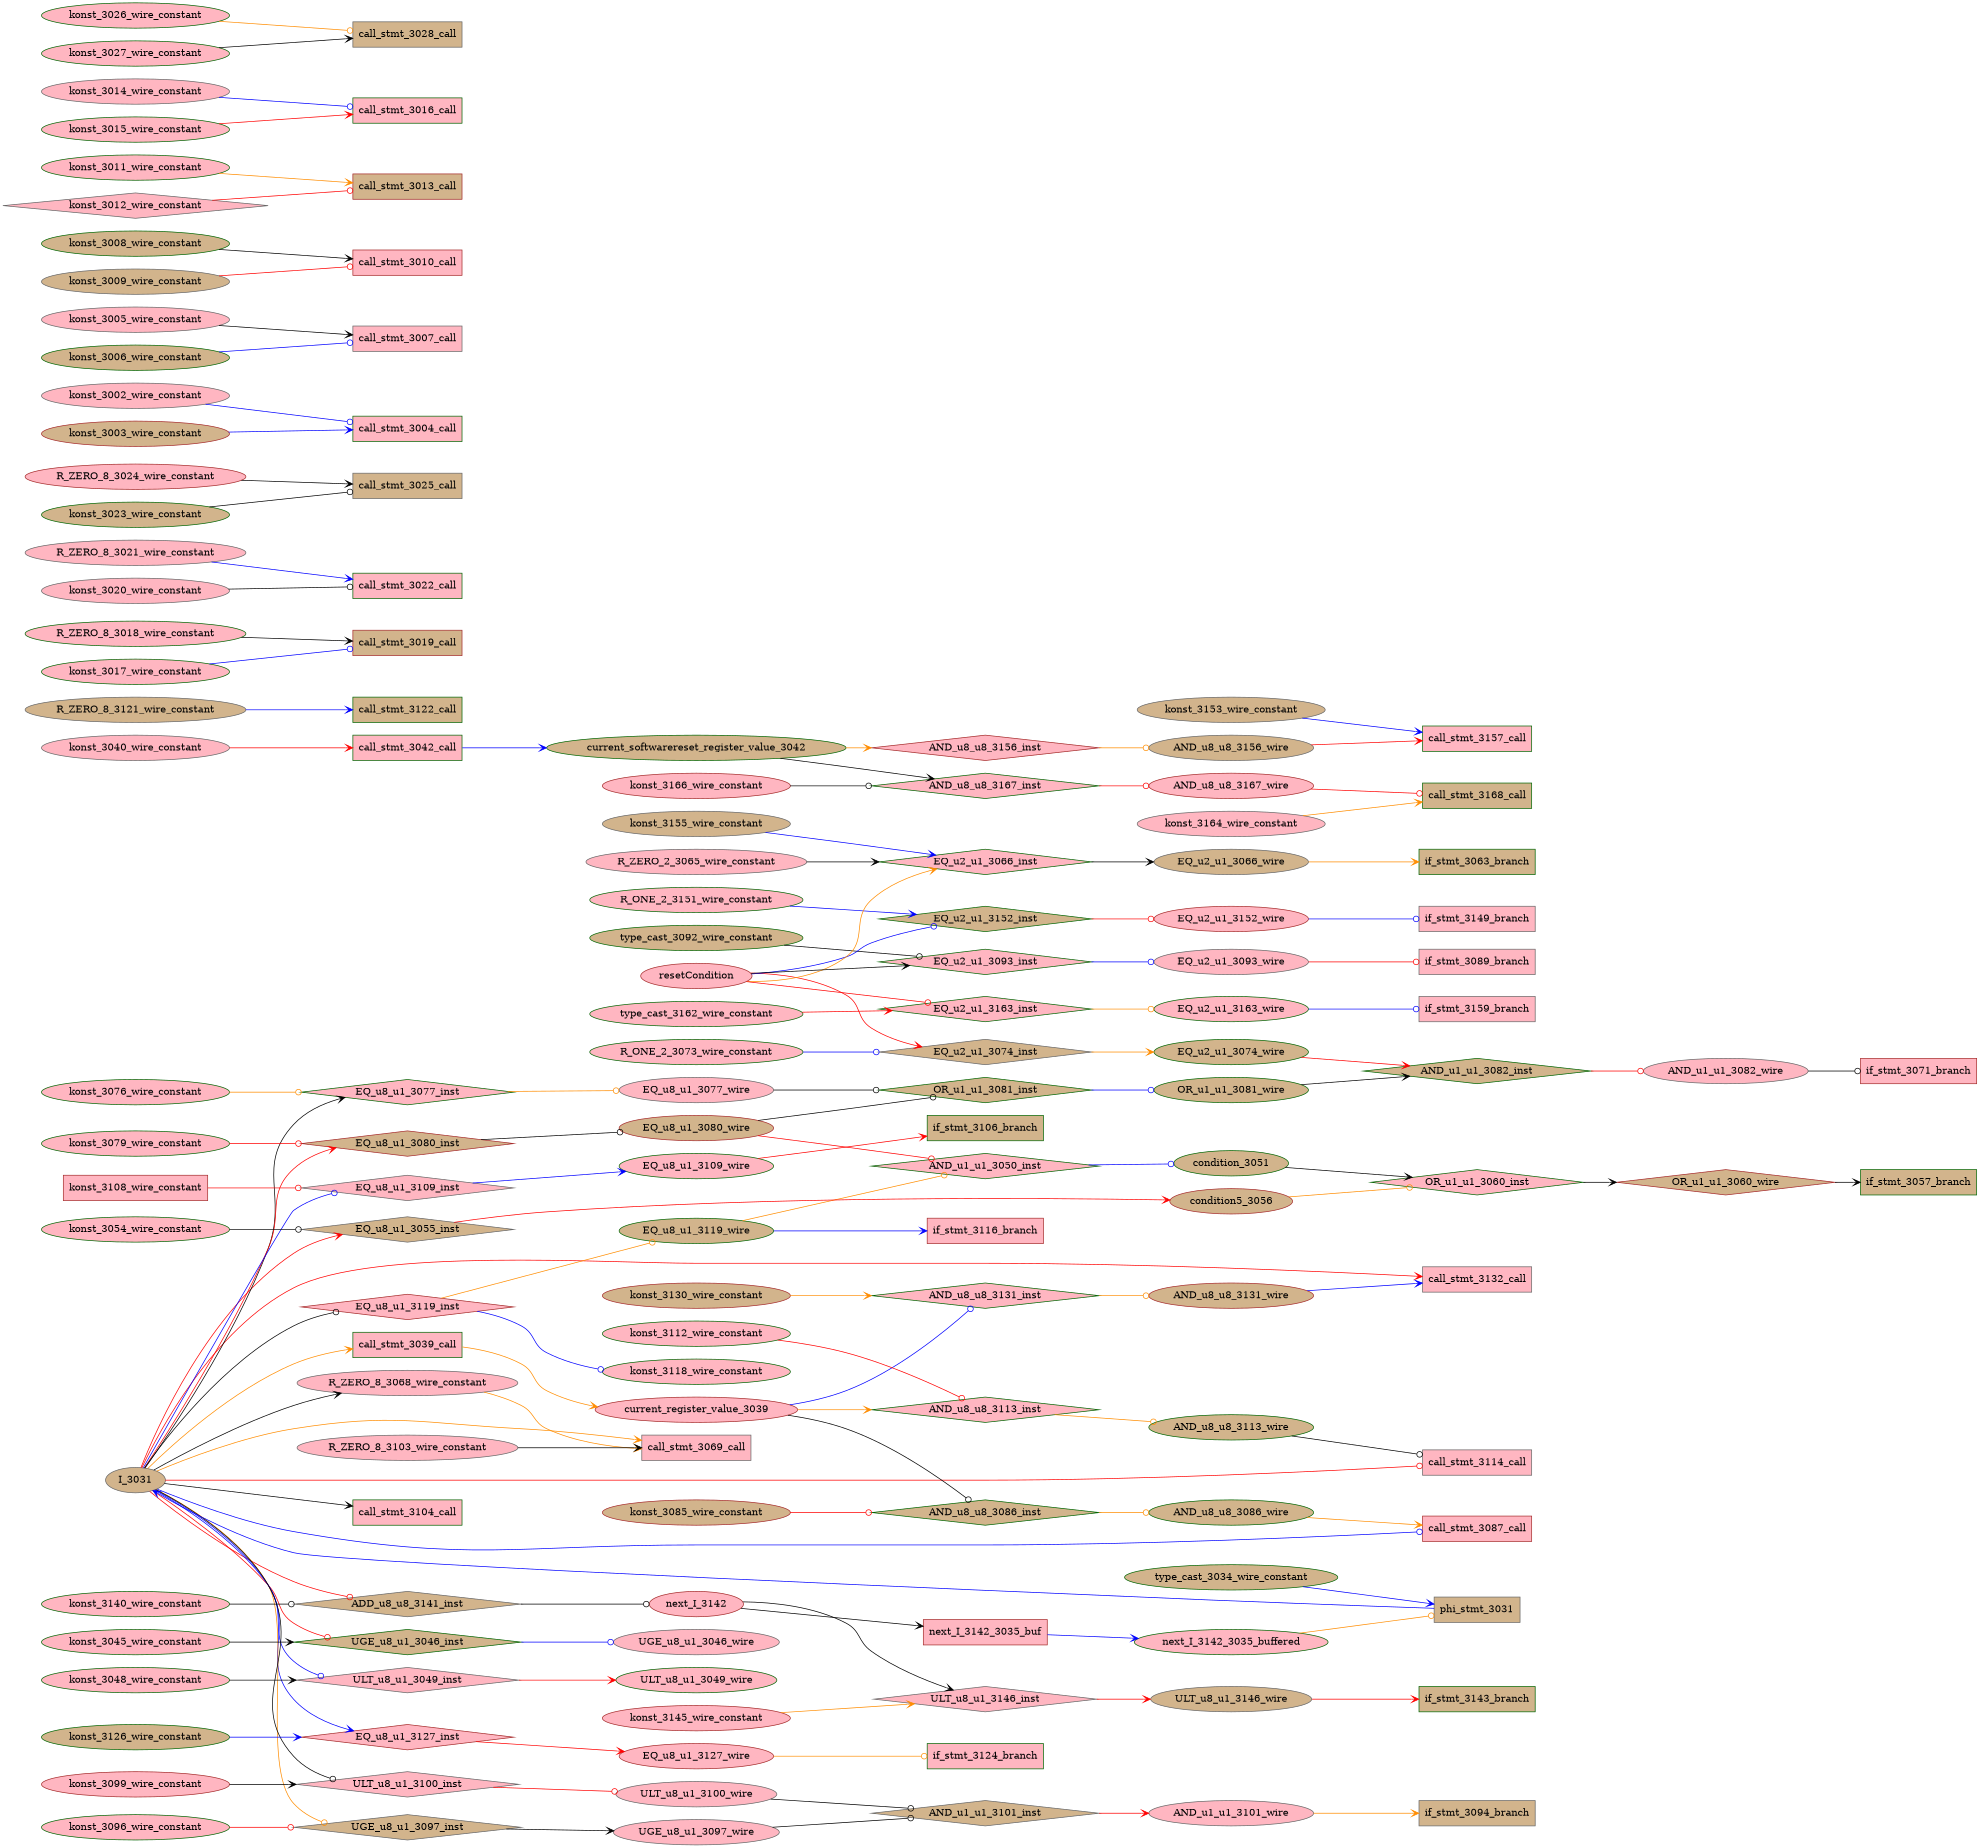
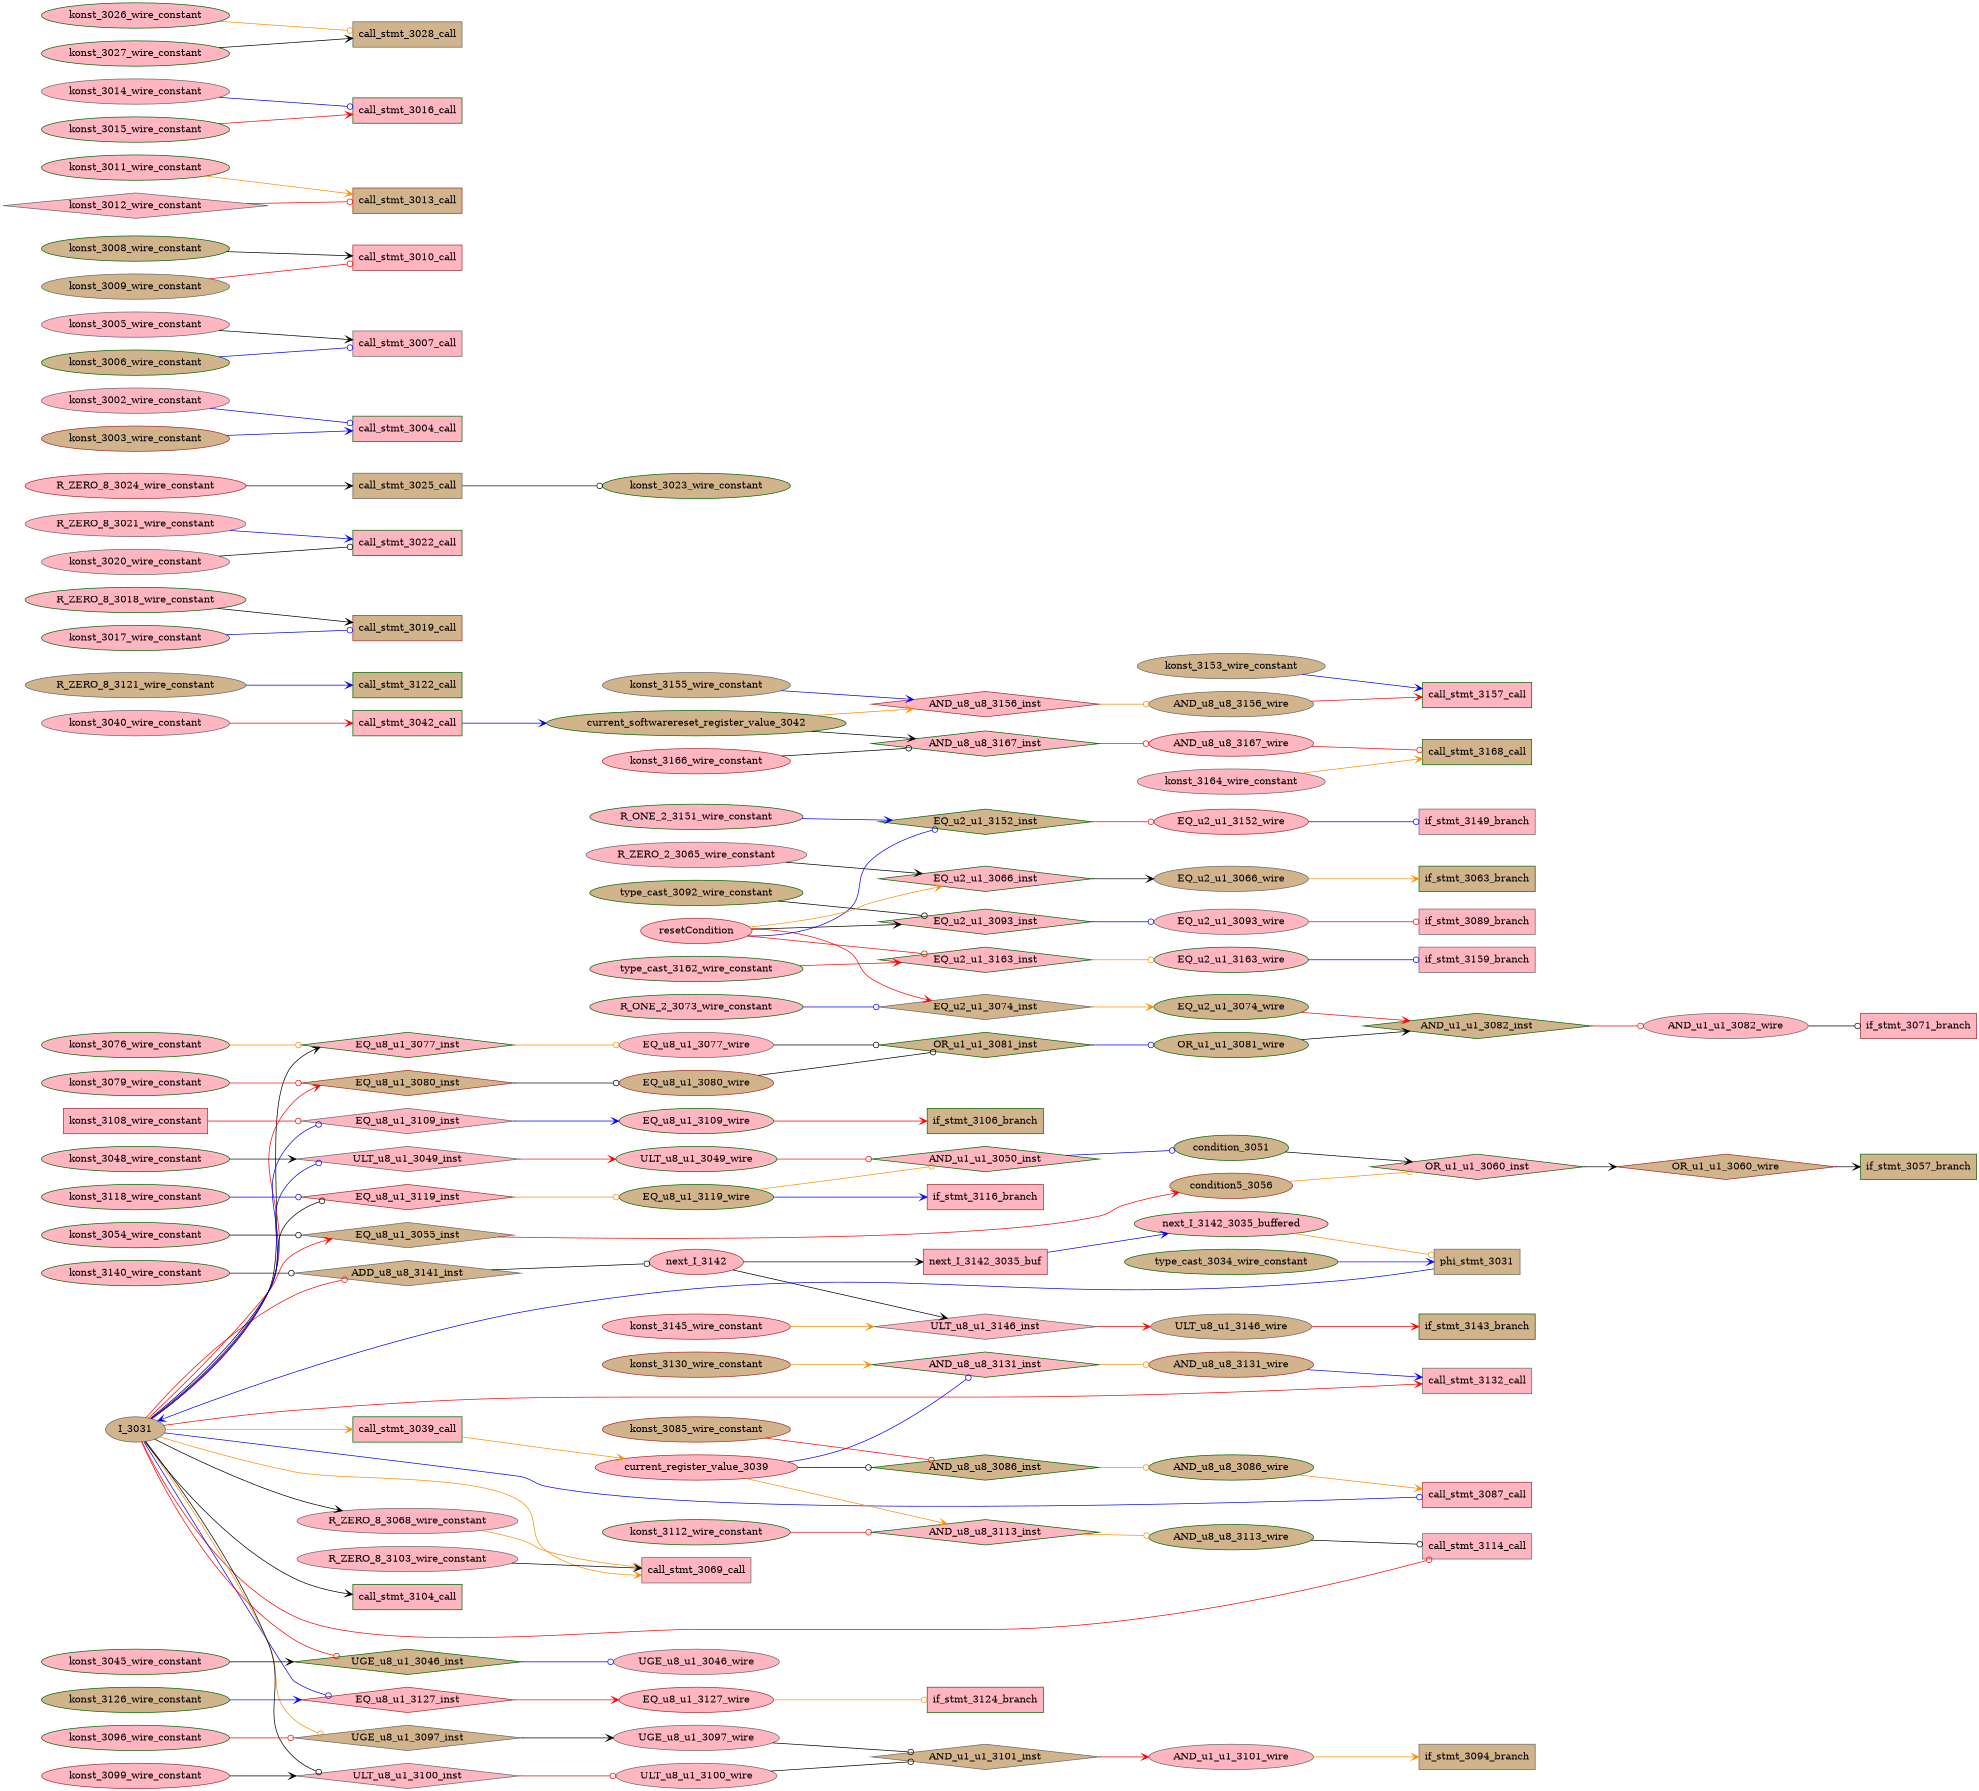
edge "konst_3023_wire_constant" -> "call_stmt_3025_call": reversed
edge "konst_3155_wire_constant" -> "EQ_u2_u1_3066_inst": now "konst_3155_wire_constant" -> "AND_u8_u8_3156_inst"
edge "EQ_u8_u1_3080_wire" -> "AND_u1_u1_3050_inst": now "ULT_u8_u1_3049_wire" -> "AND_u1_u1_3050_inst"
edge "EQ_u8_u1_3119_inst" -> "konst_3118_wire_constant": reversed
edge "I_3031" -> "EQ_u8_u1_3127_inst": arrowhead vee -> odot
